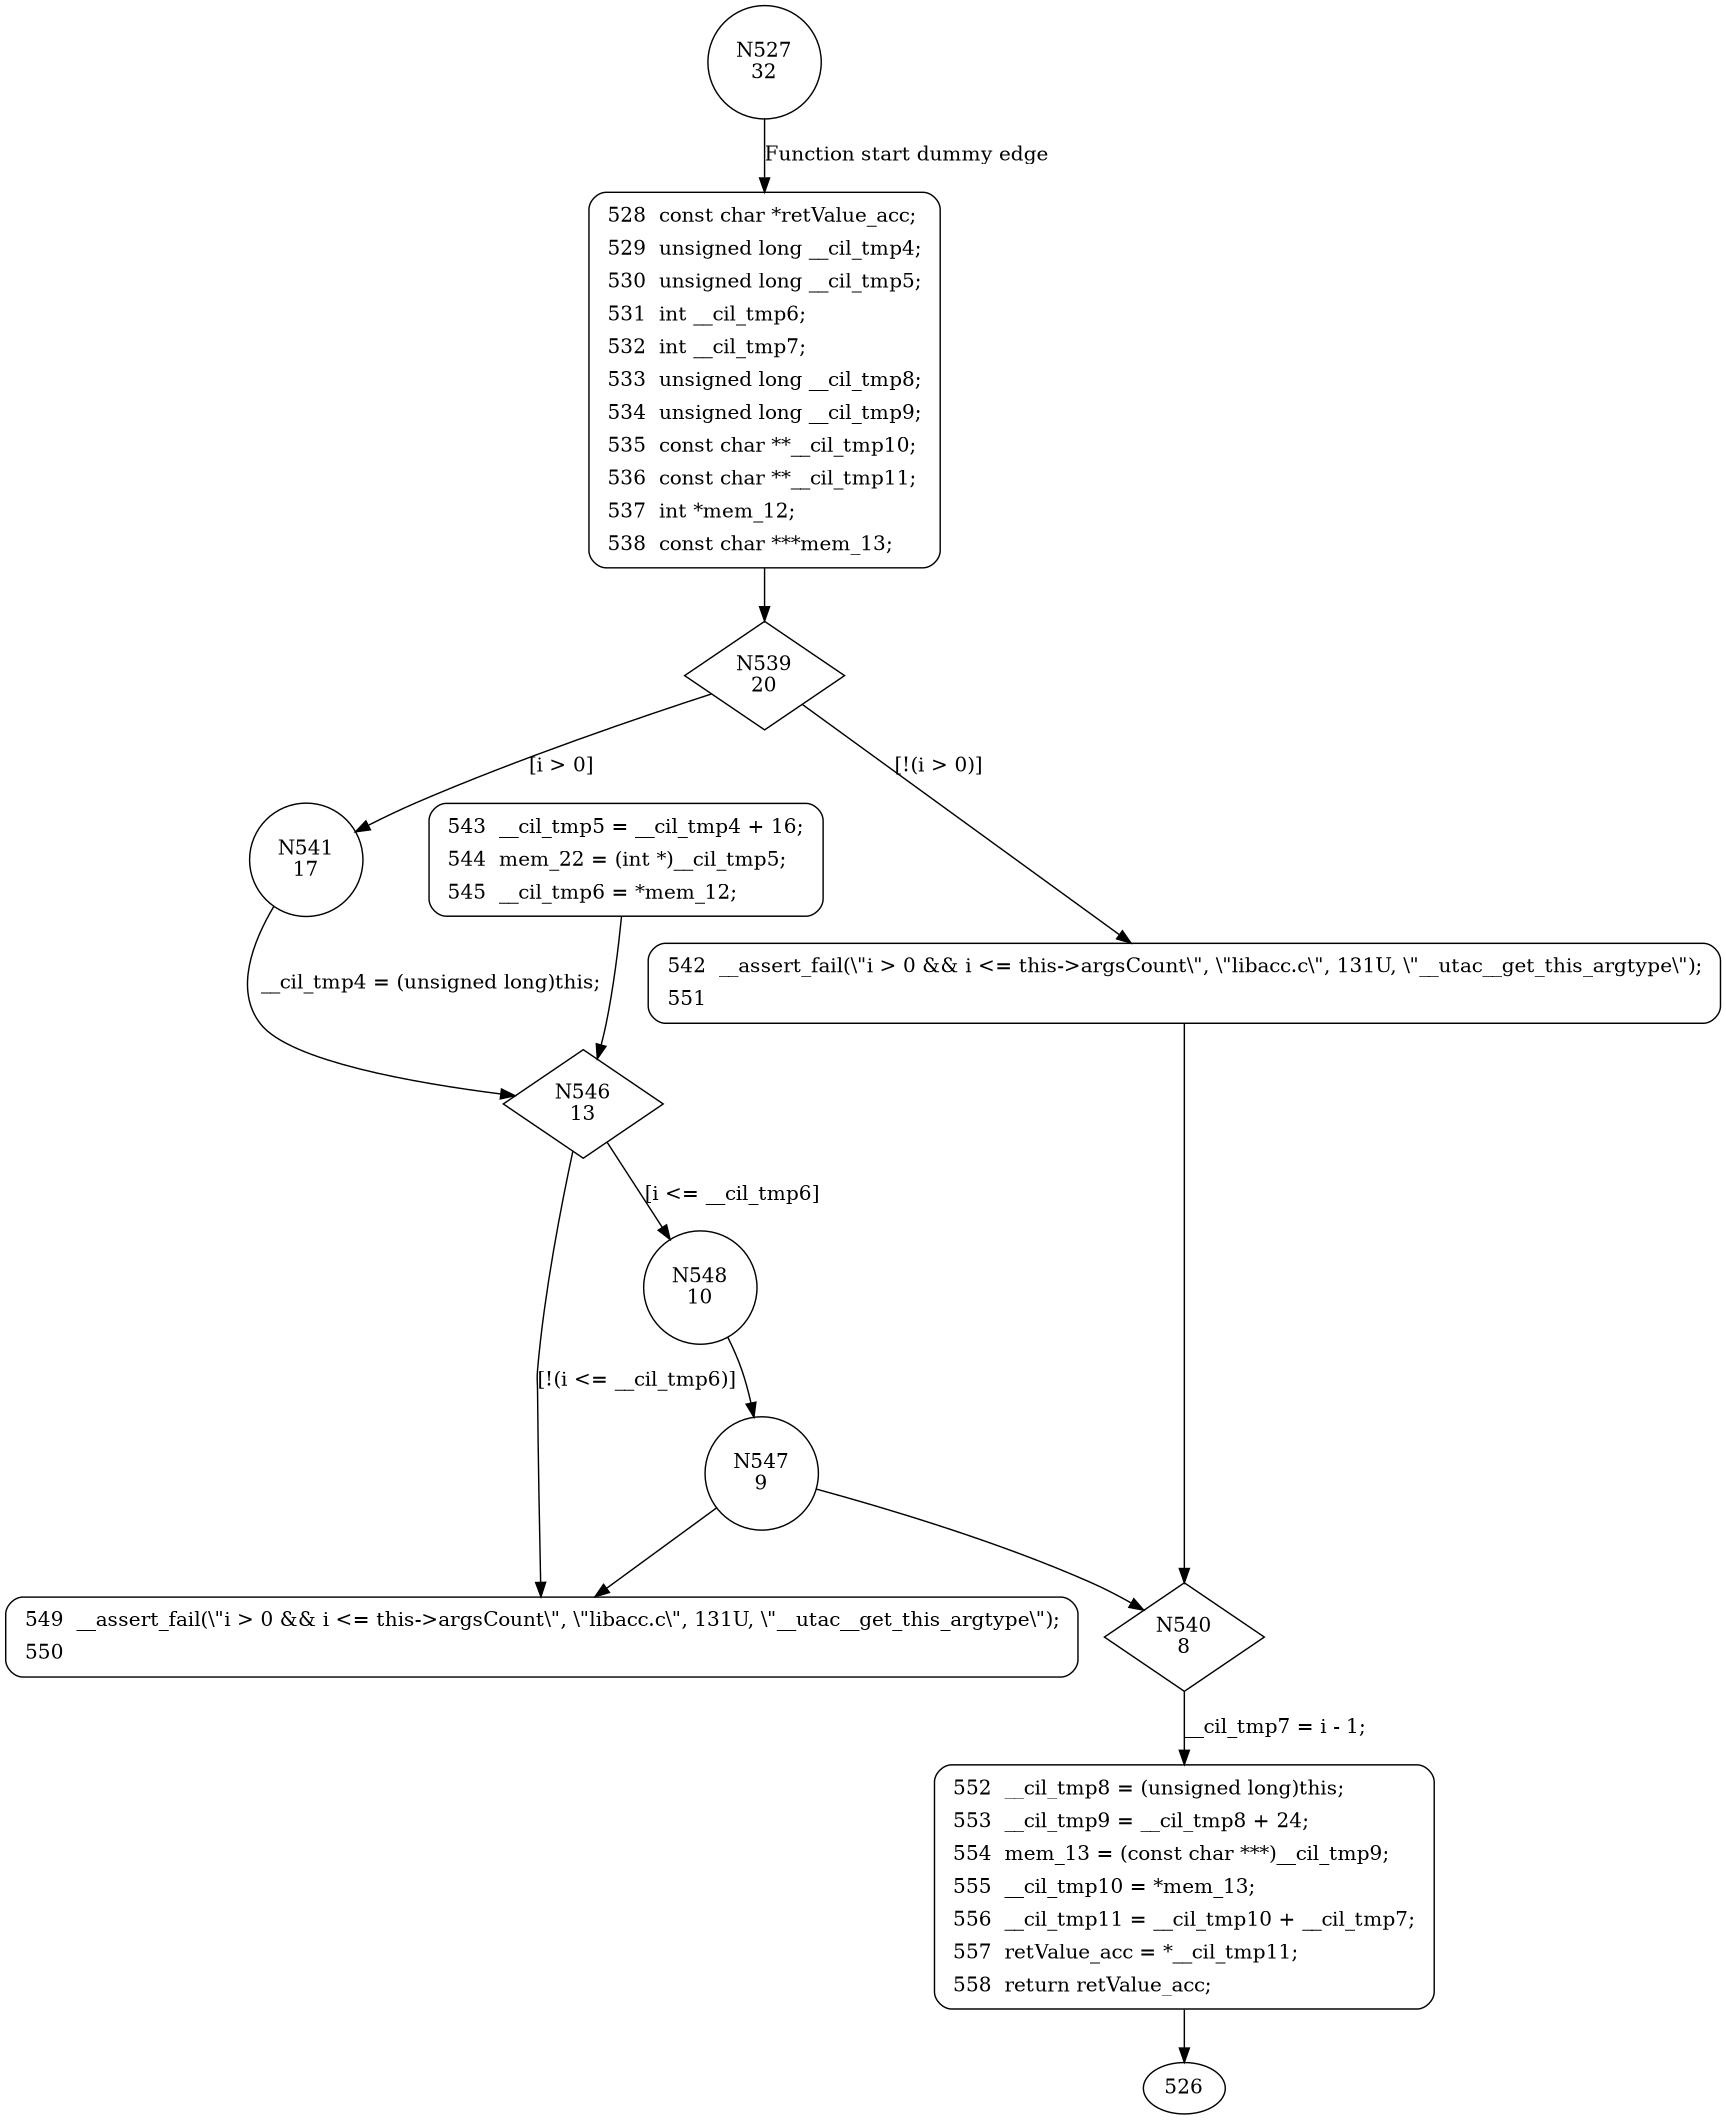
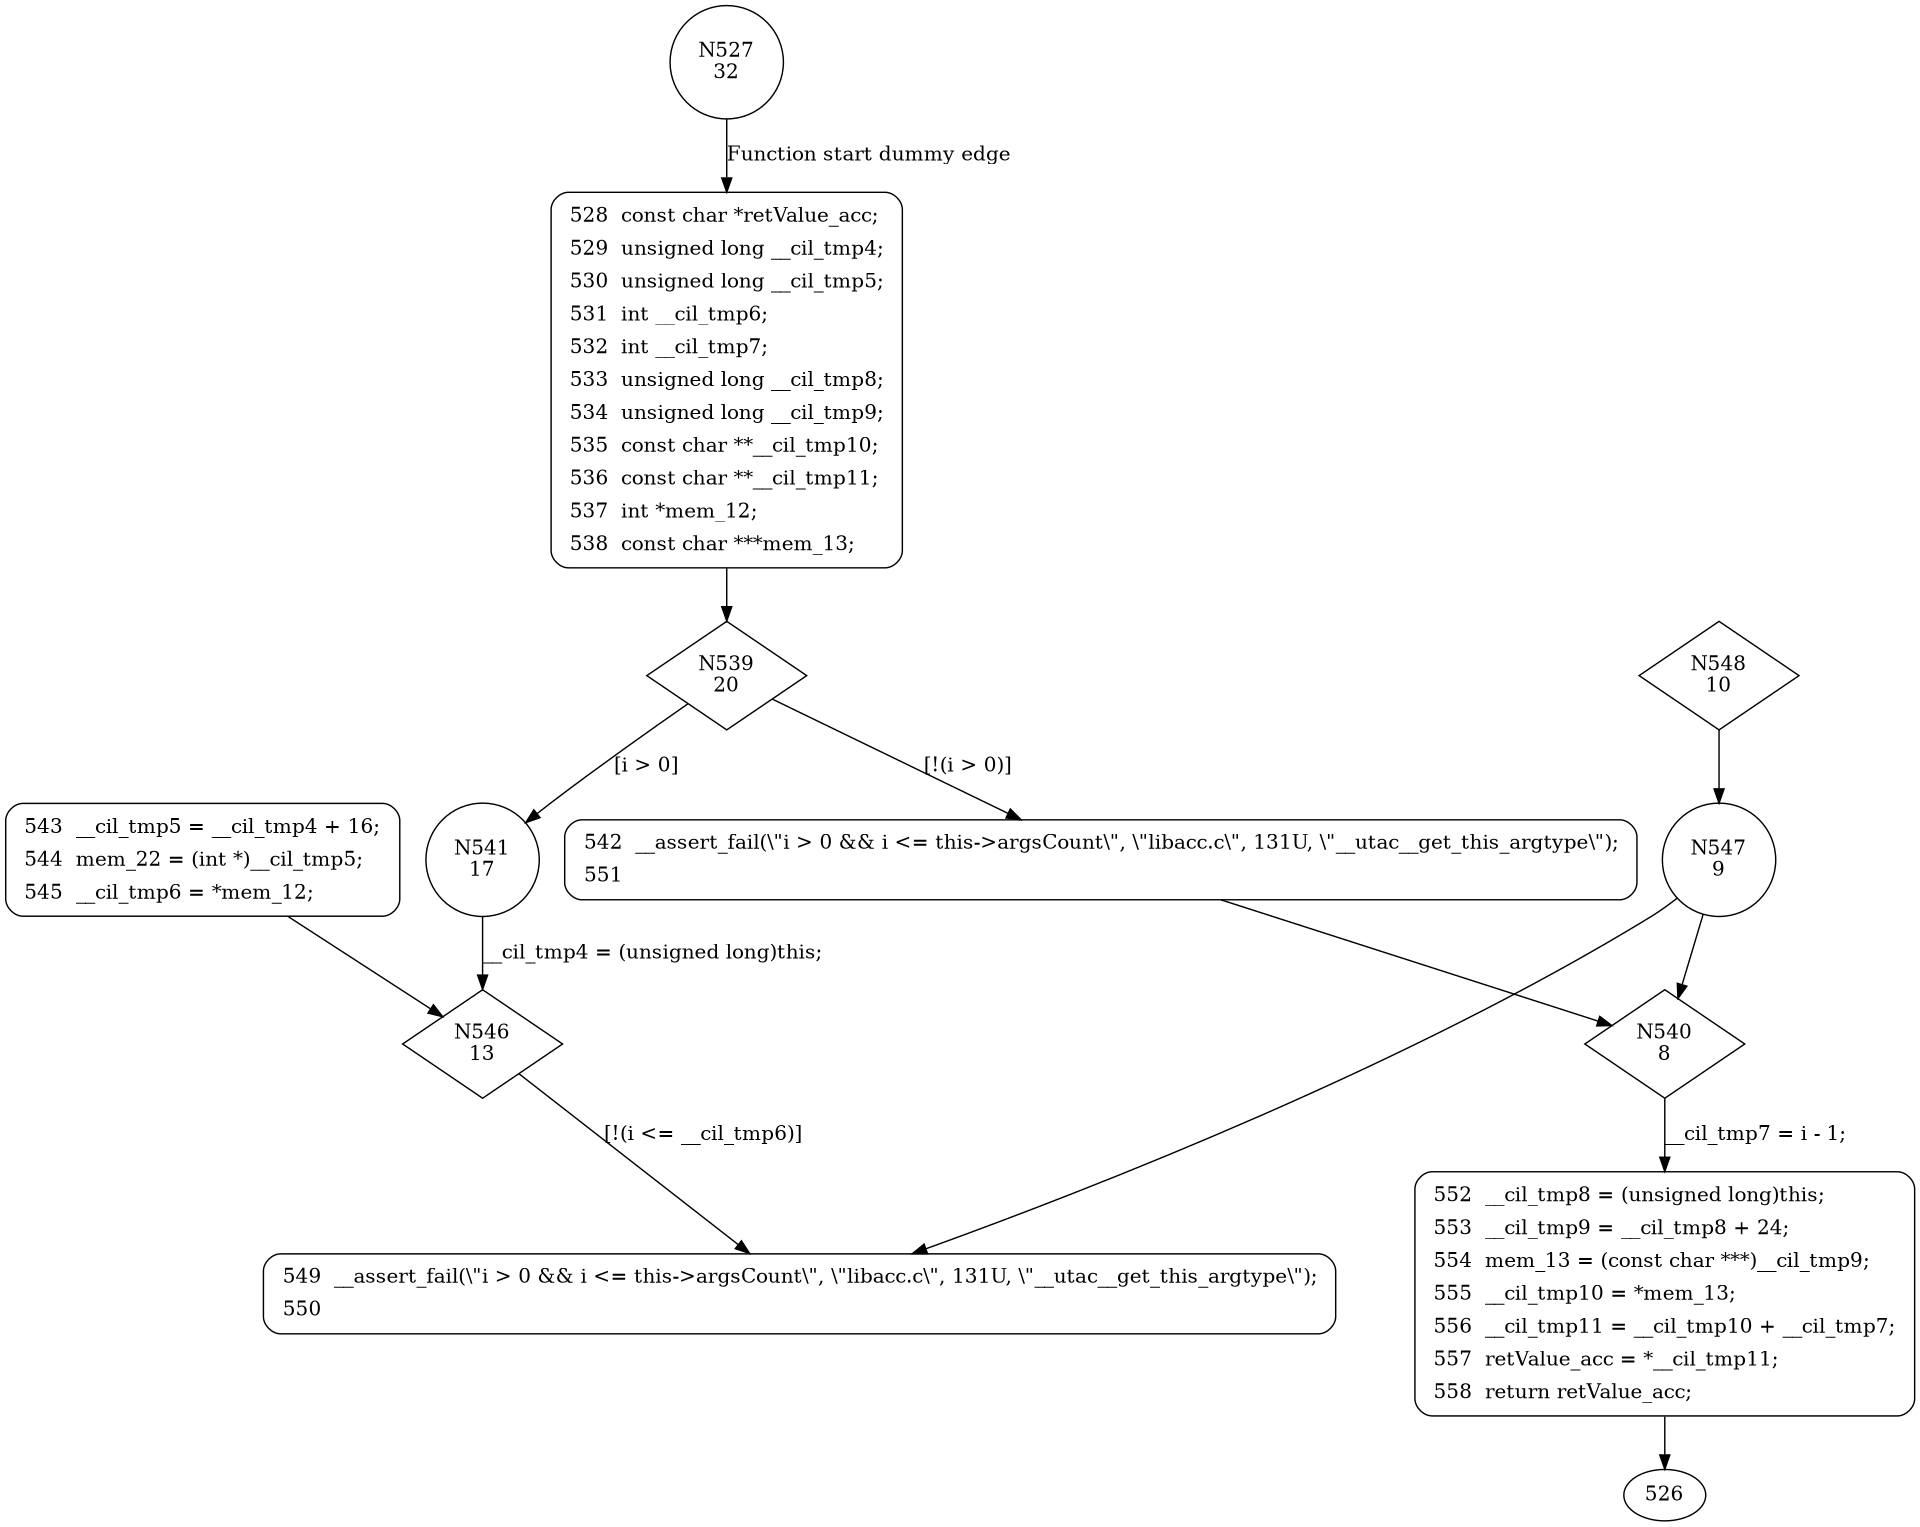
edge "N546 13" -> "N548 10": removed, label "[i <= __cil_tmp6]"
node "N548 10": shape circle -> diamond
